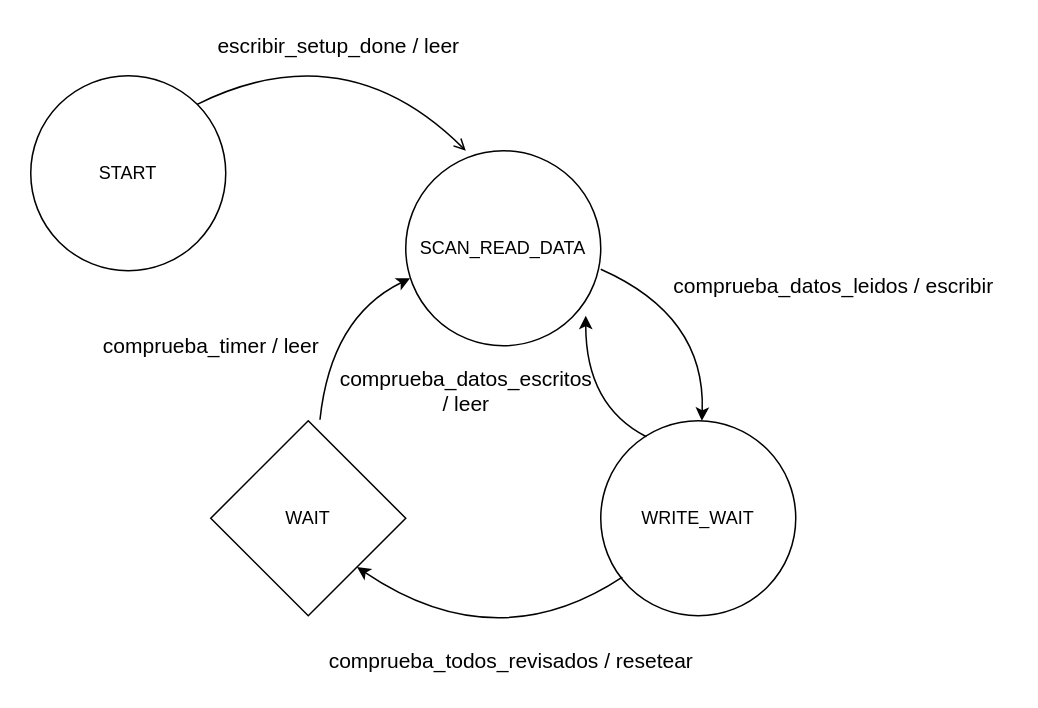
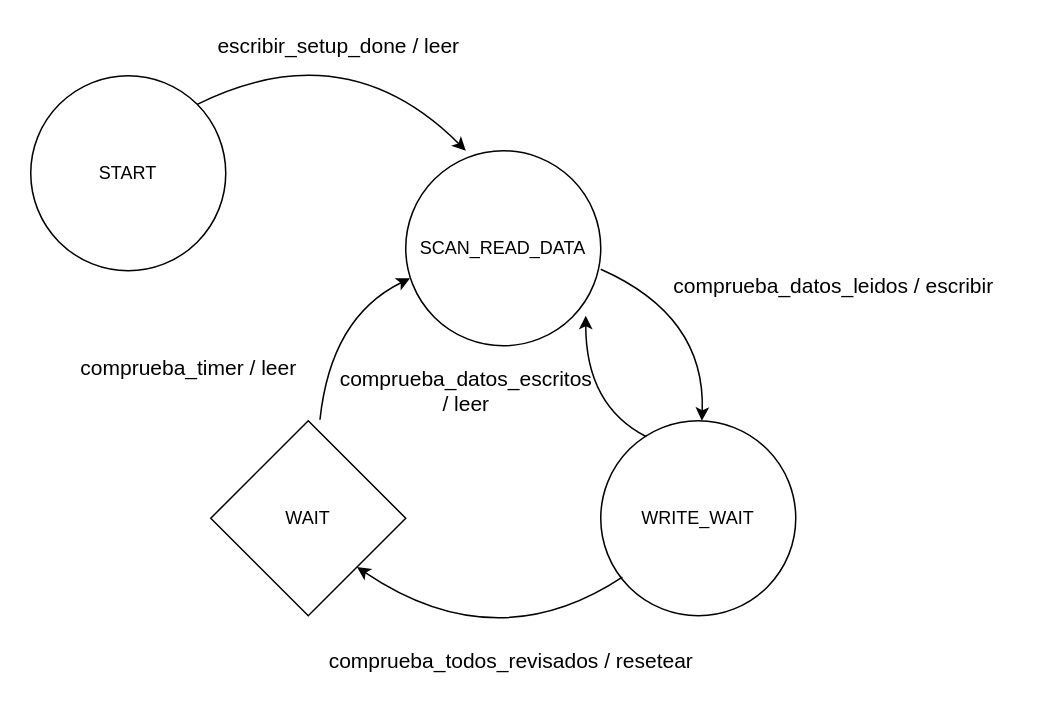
edge "START" -> "SCAN_READ_DATA": arrowhead open -> classic
node "comprueba_timer / leer": moved (211, 346) -> (188, 368)
